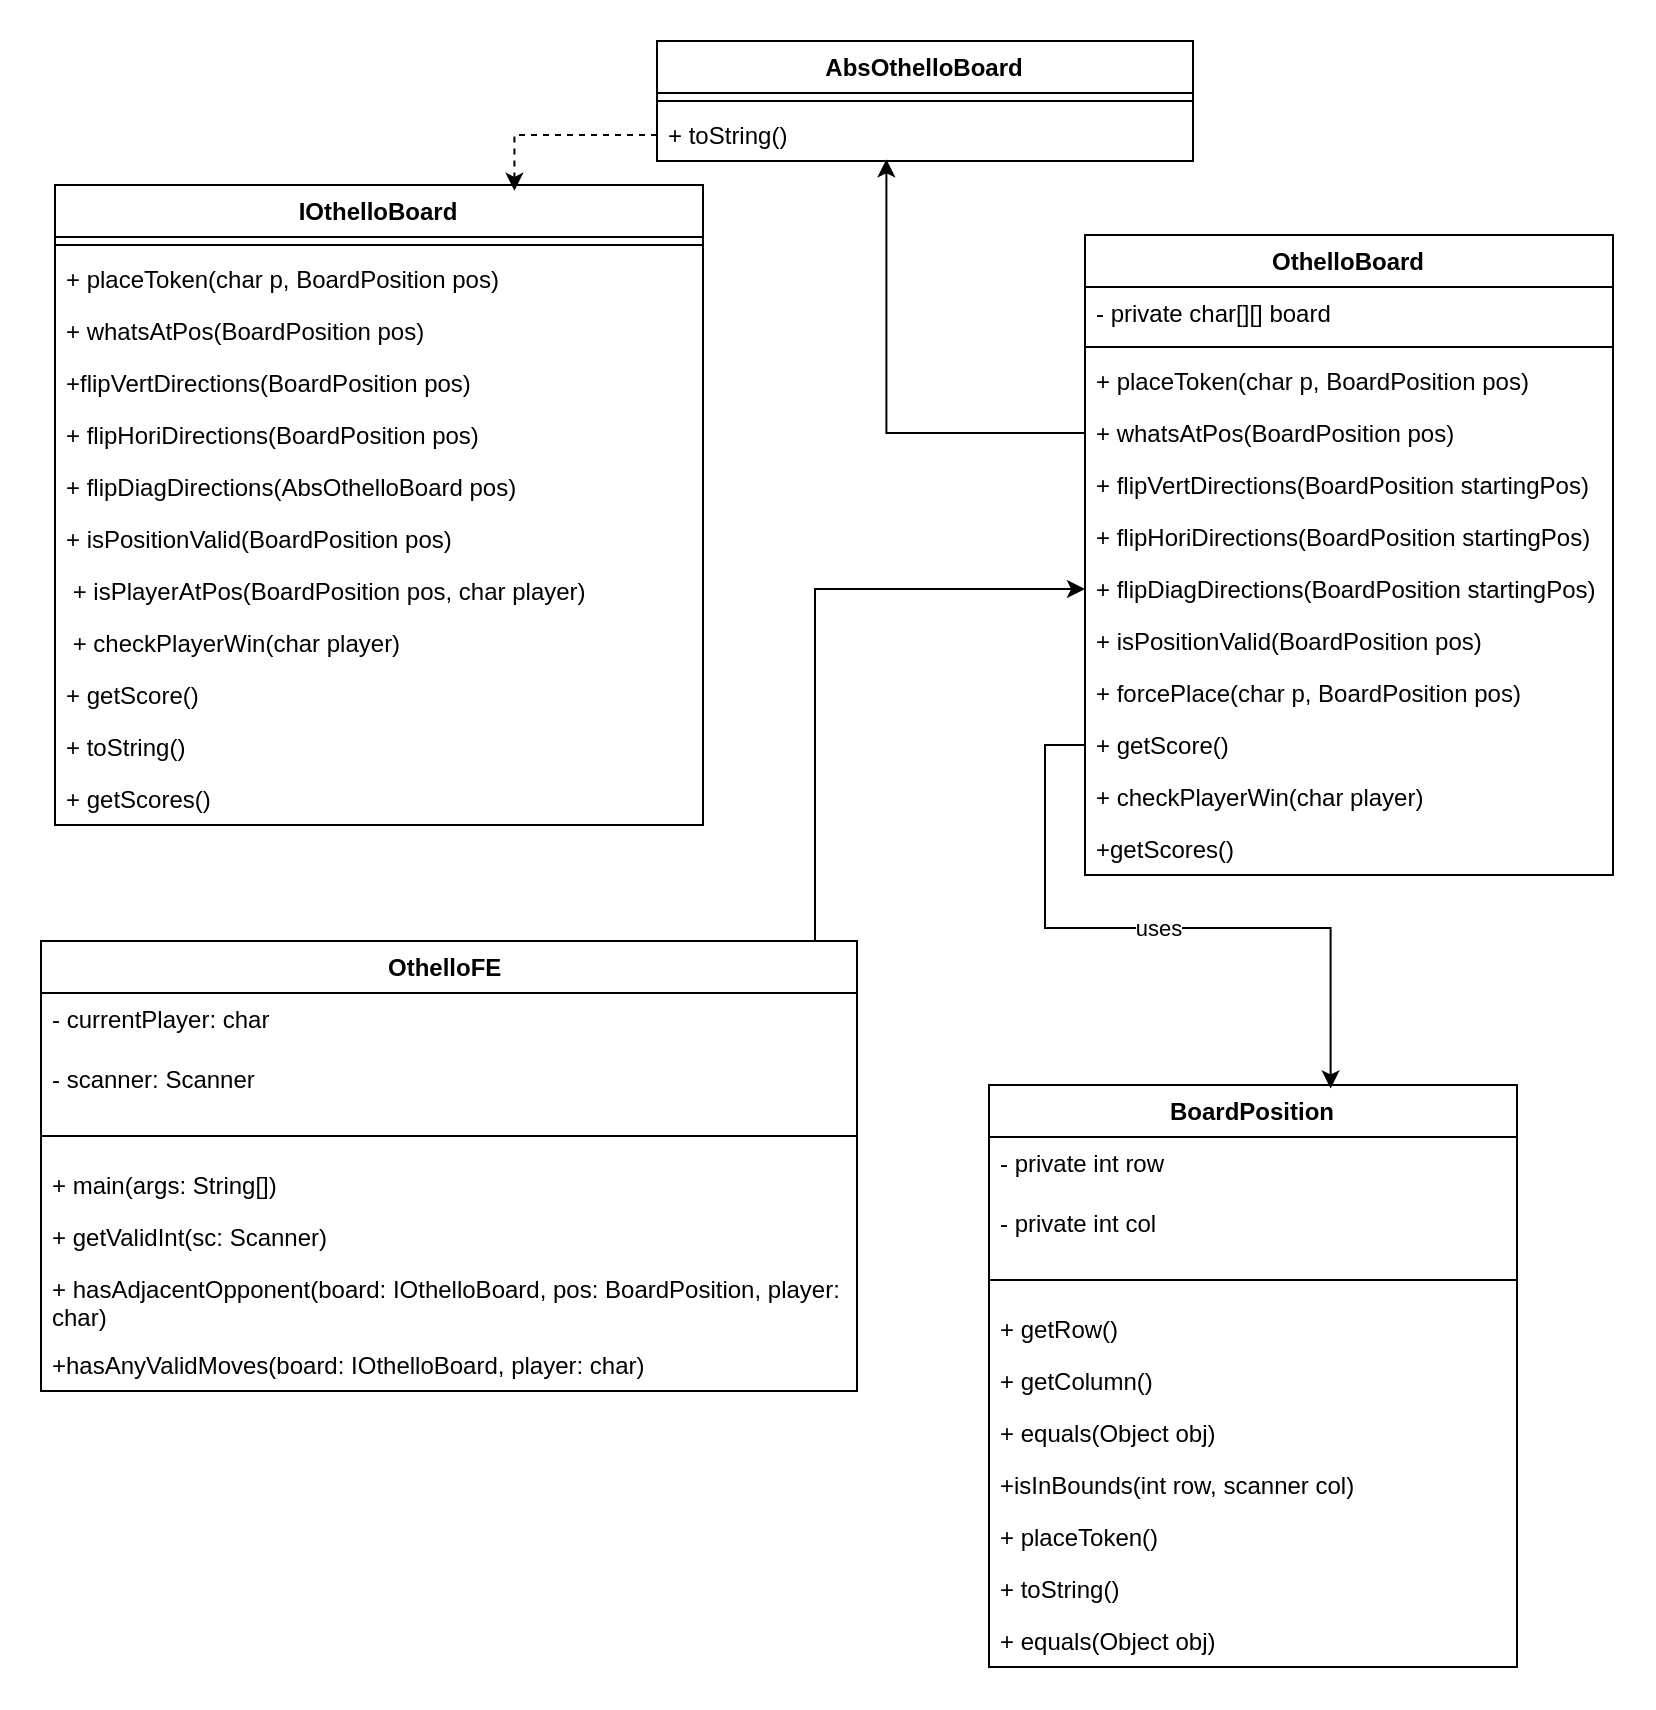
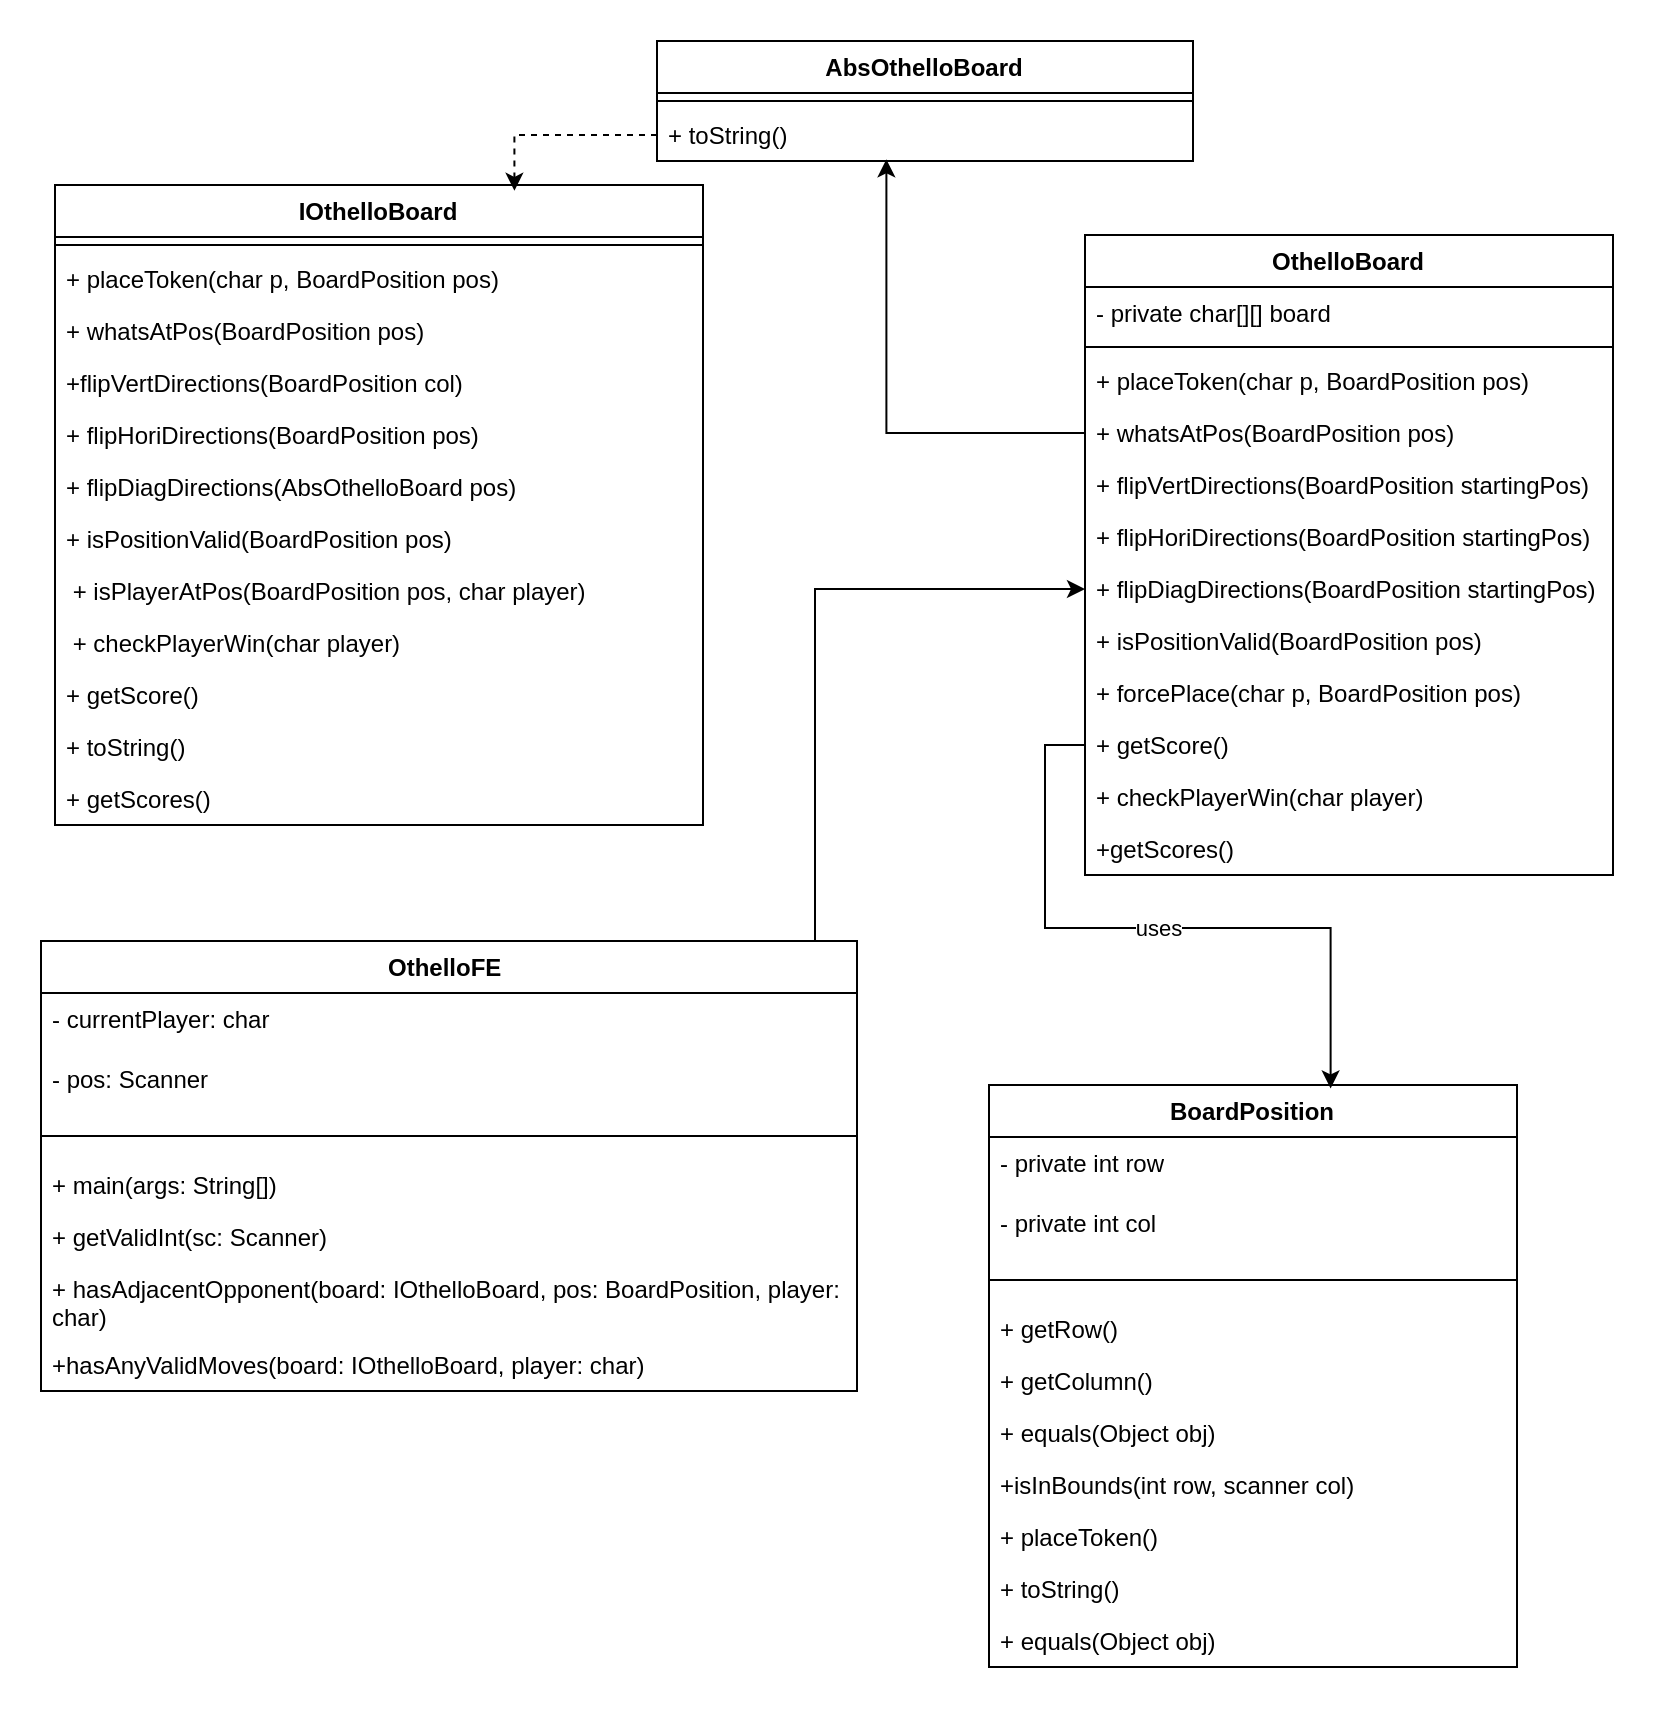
node "+flipVertDirections(BoardPosition pos)": label "+flipVertDirections(BoardPosition pos)" -> "+flipVertDirections(BoardPosition col)"
node "- scanner: Scanner": label "- scanner: Scanner" -> "- pos: Scanner"
